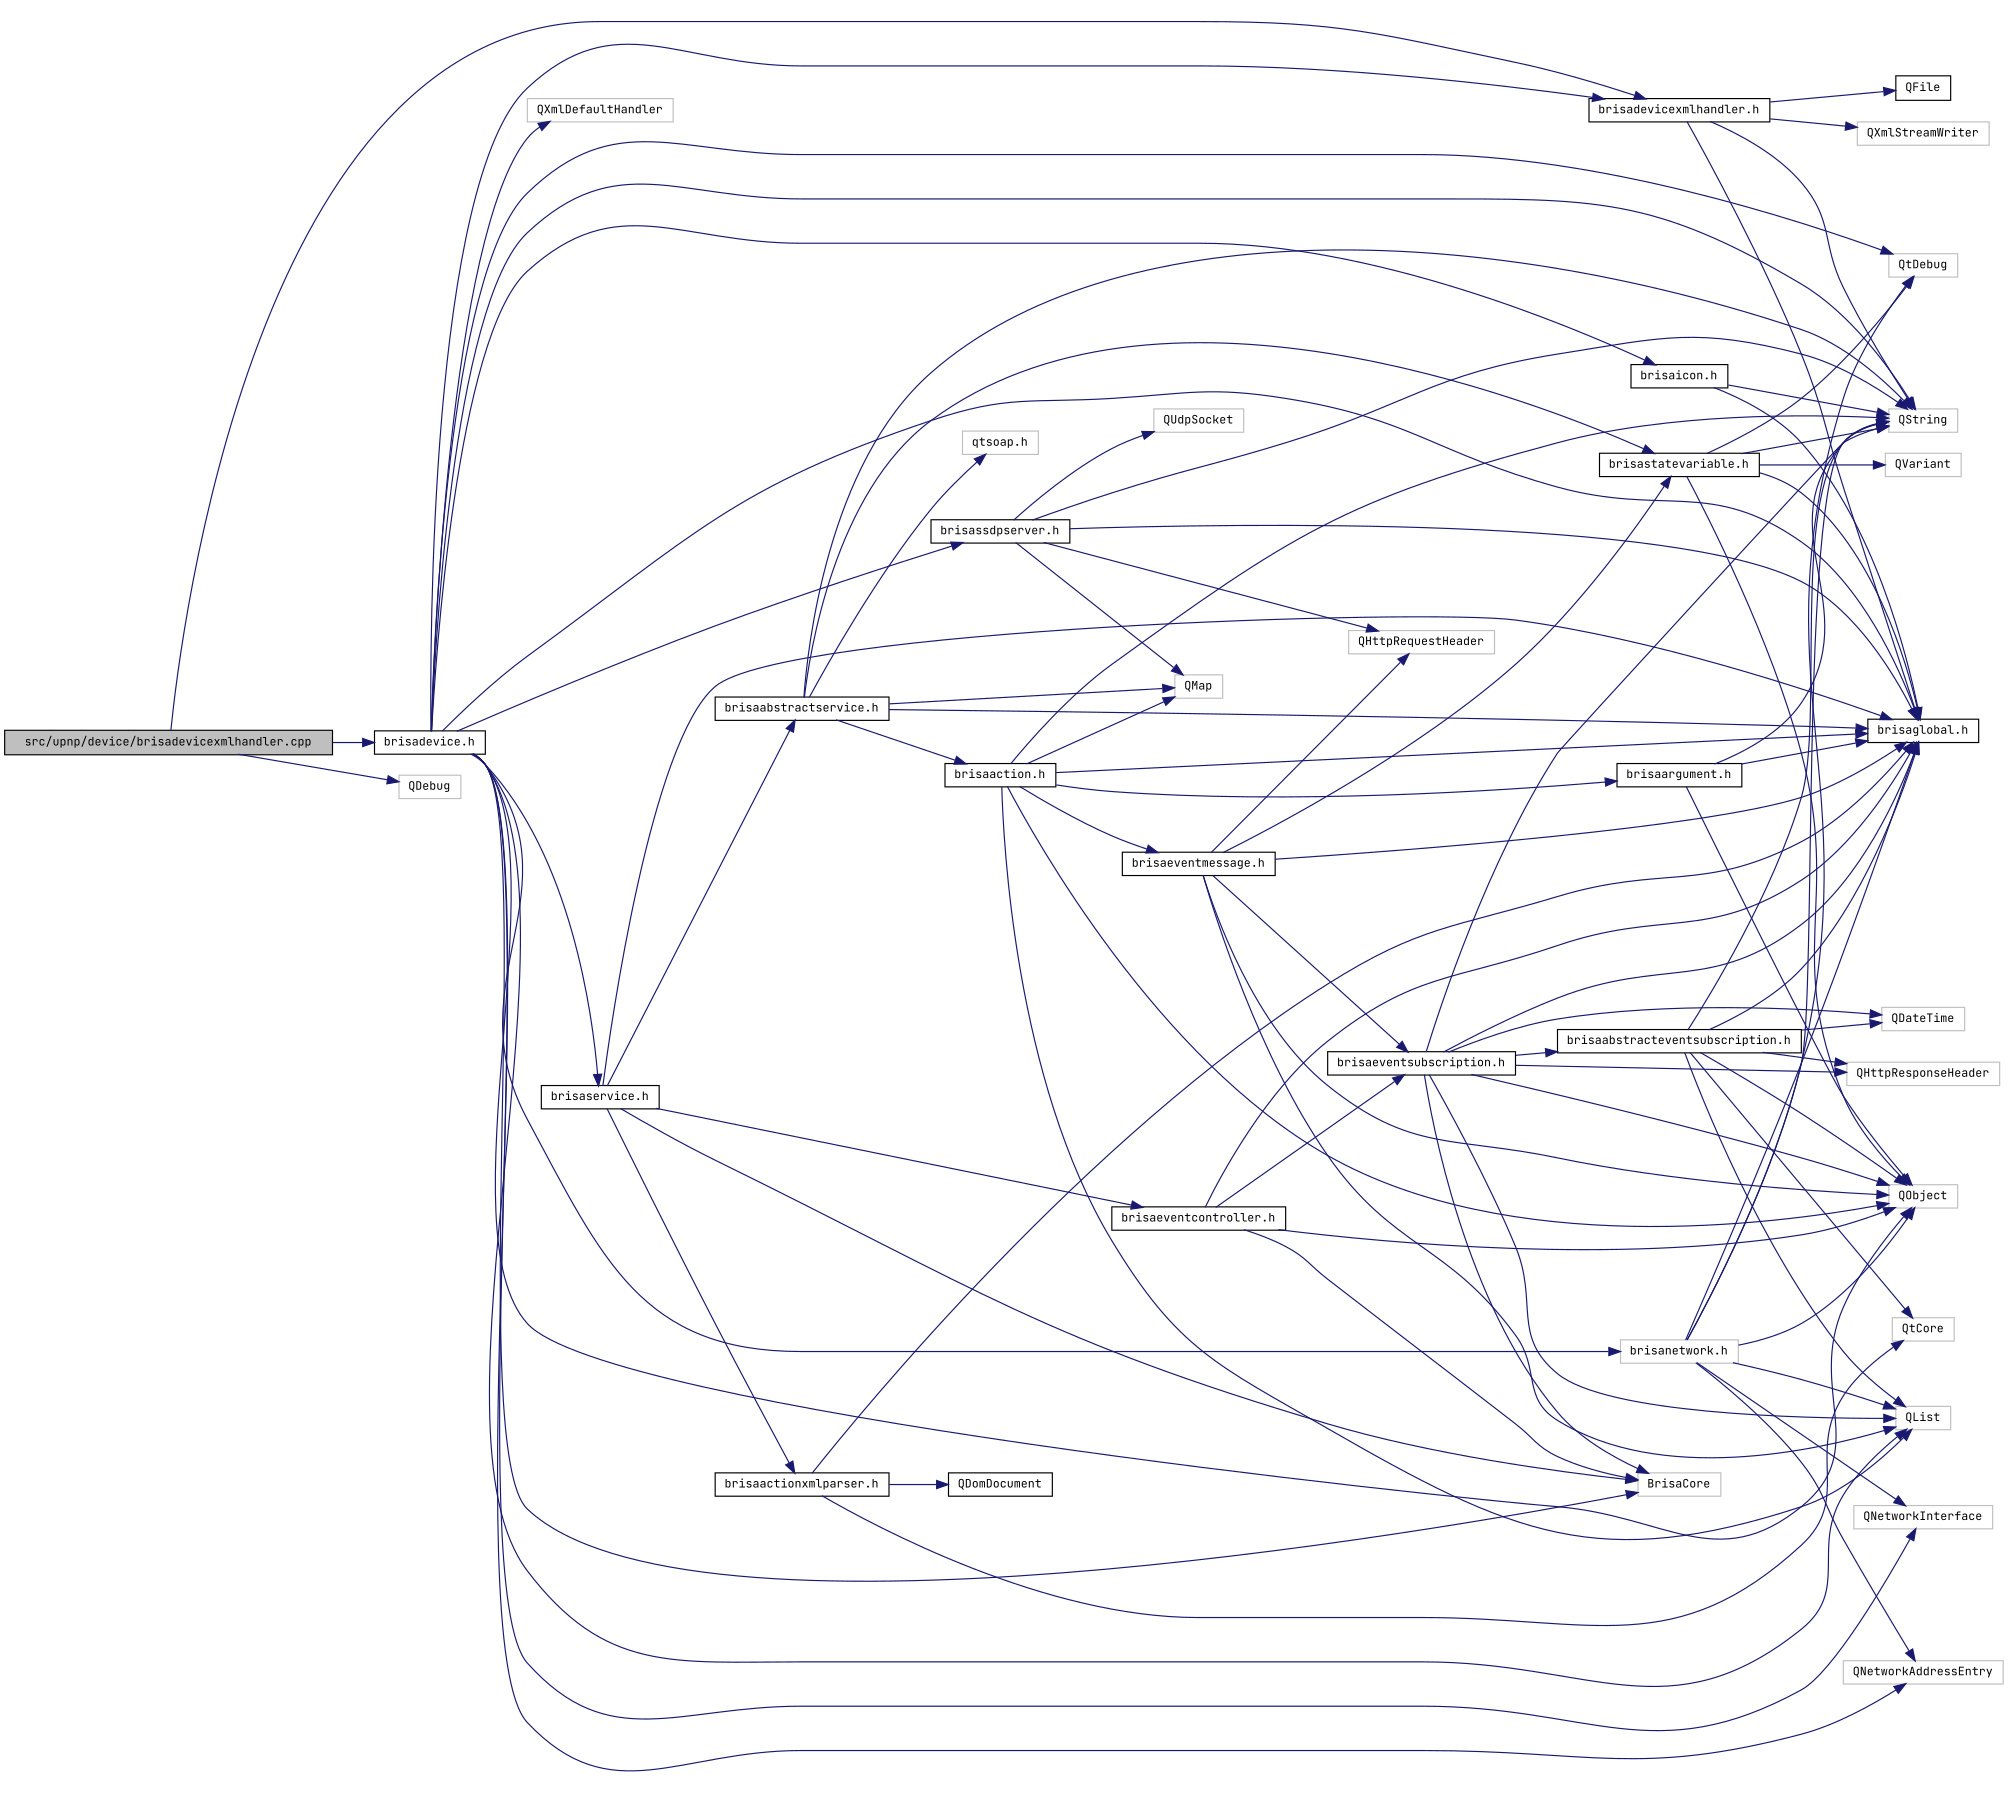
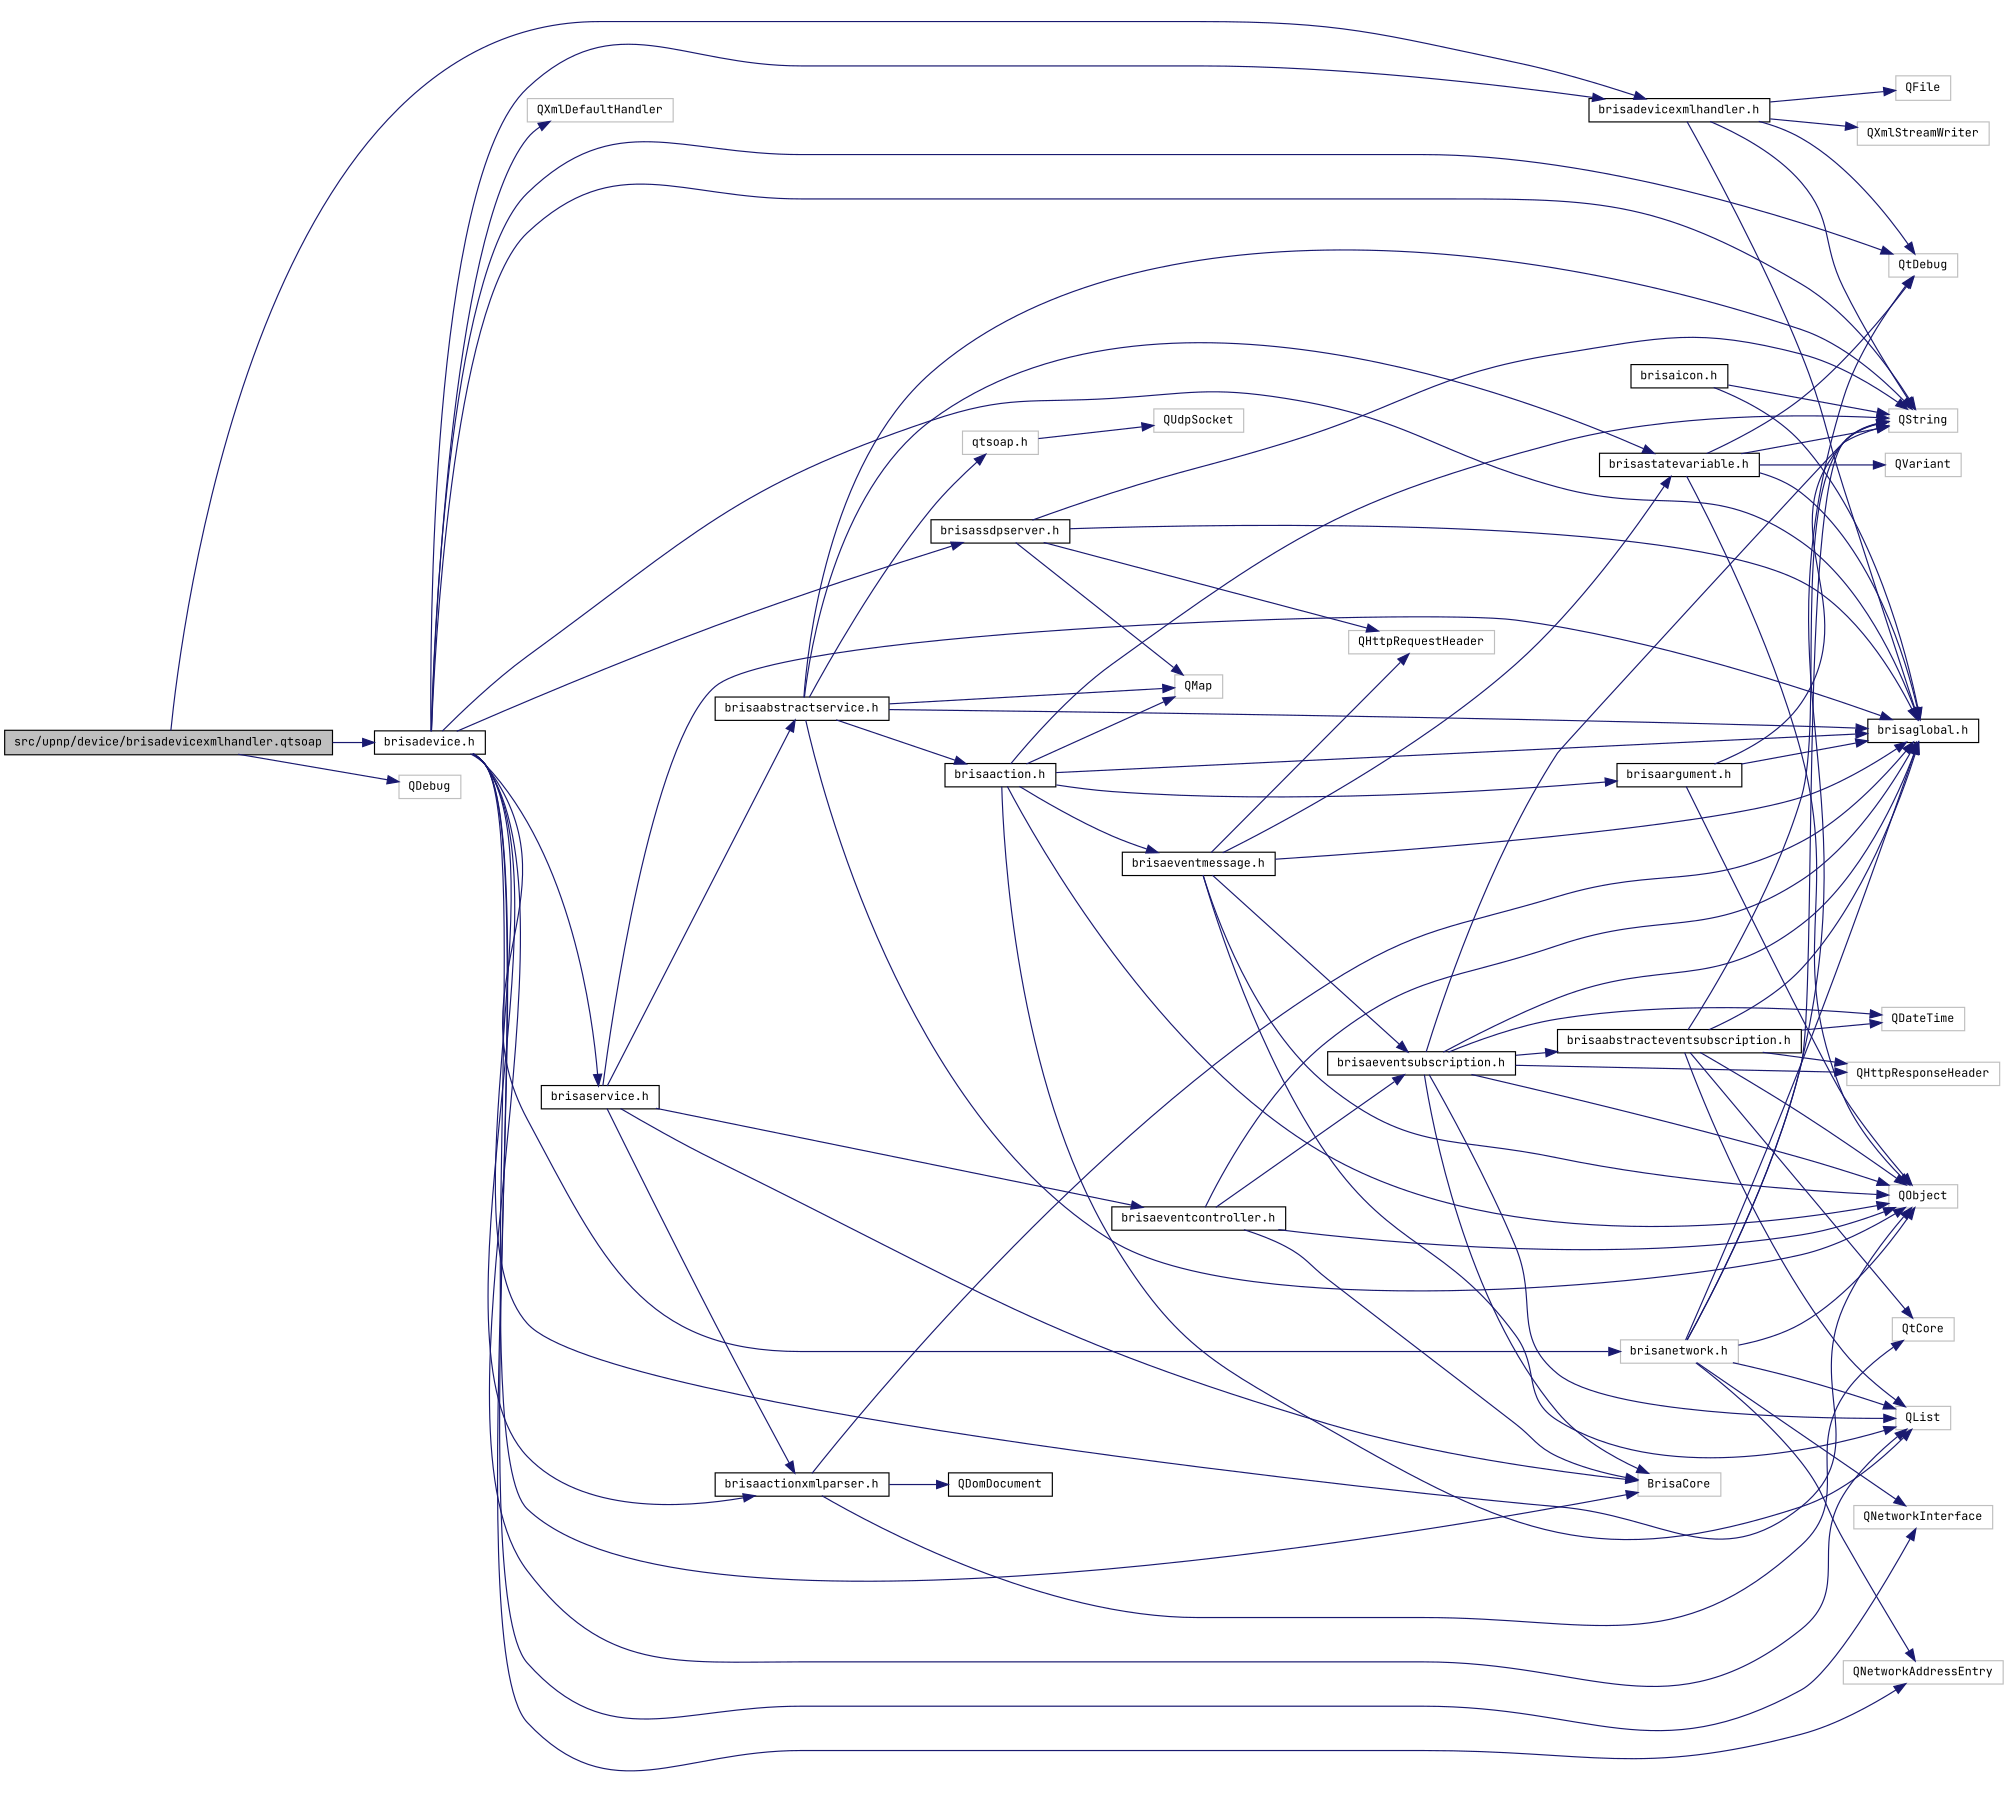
node "QFile": color black -> grey75
edge "brisadevicexmlhandler.h" -> "QtDebug": added
edge "brisadevice.h" -> "brisaicon.h": now "brisadevice.h" -> "brisaactionxmlparser.h"
edge "brisassdpserver.h" -> "QUdpSocket": now "qtsoap.h" -> "QUdpSocket"
node "src/upnp/device/brisadevicexmlhandler.cpp": label "src/upnp/device/brisadevicexmlhandler.cpp" -> "src/upnp/device/brisadevicexmlhandler.qtsoap"
edge "brisaabstractservice.h" -> "QObject": added
